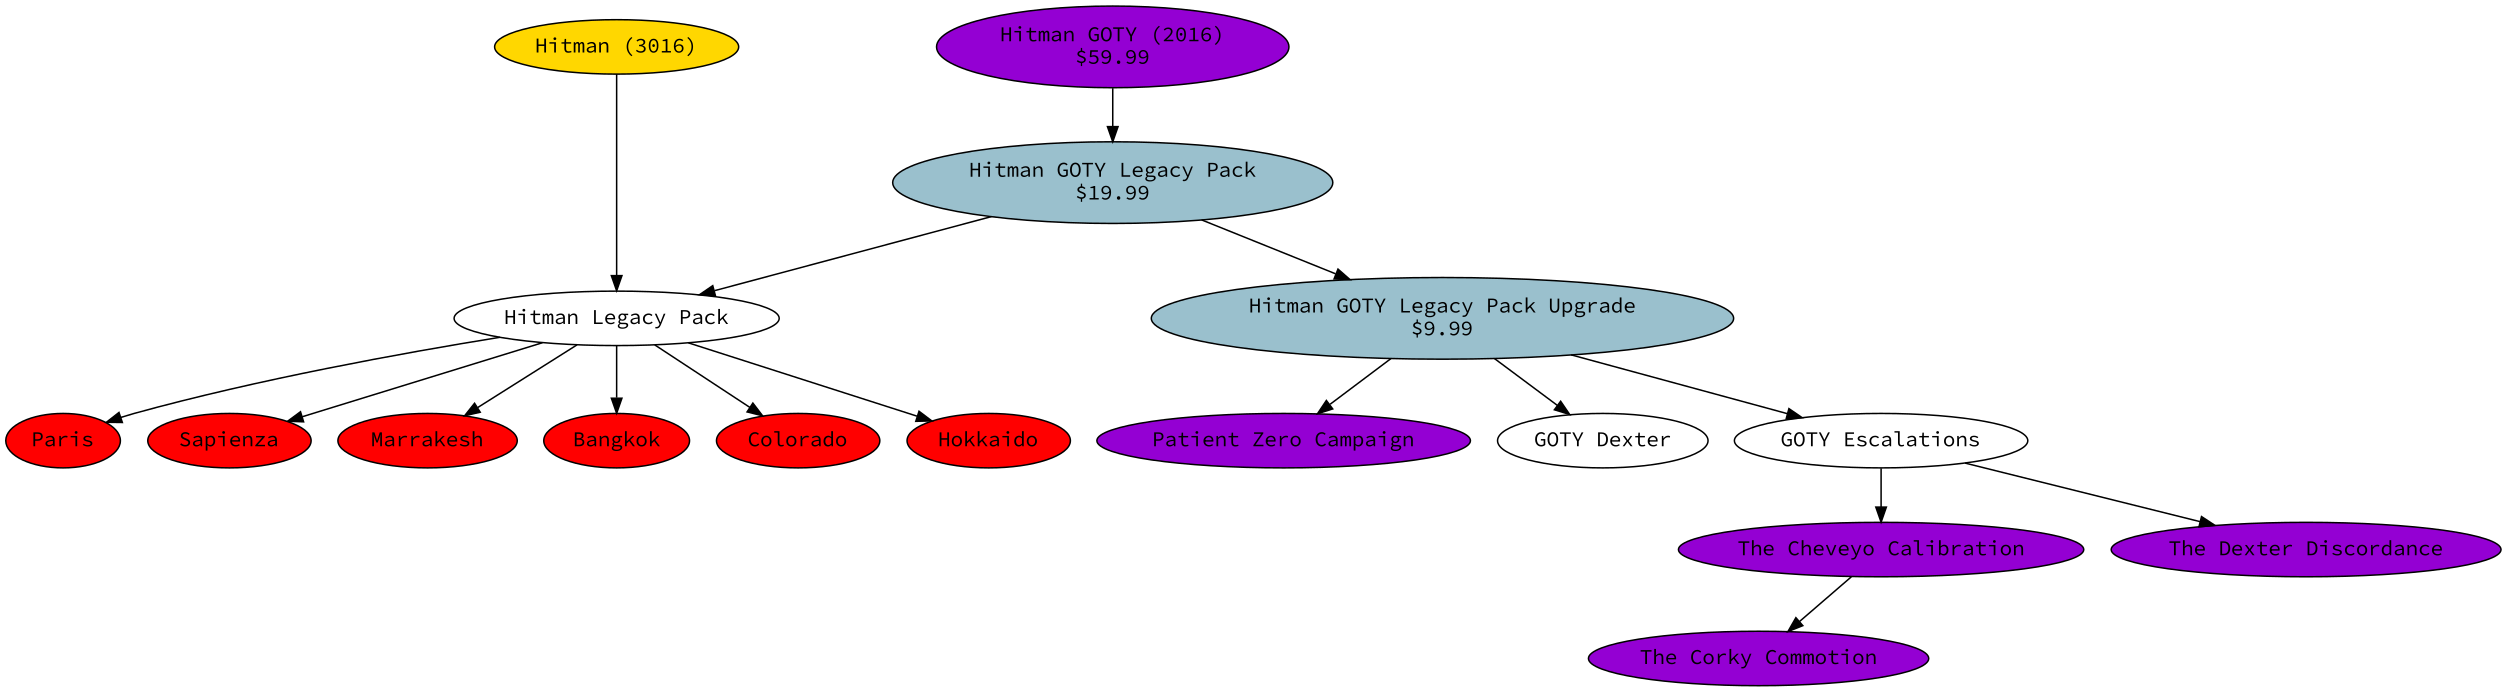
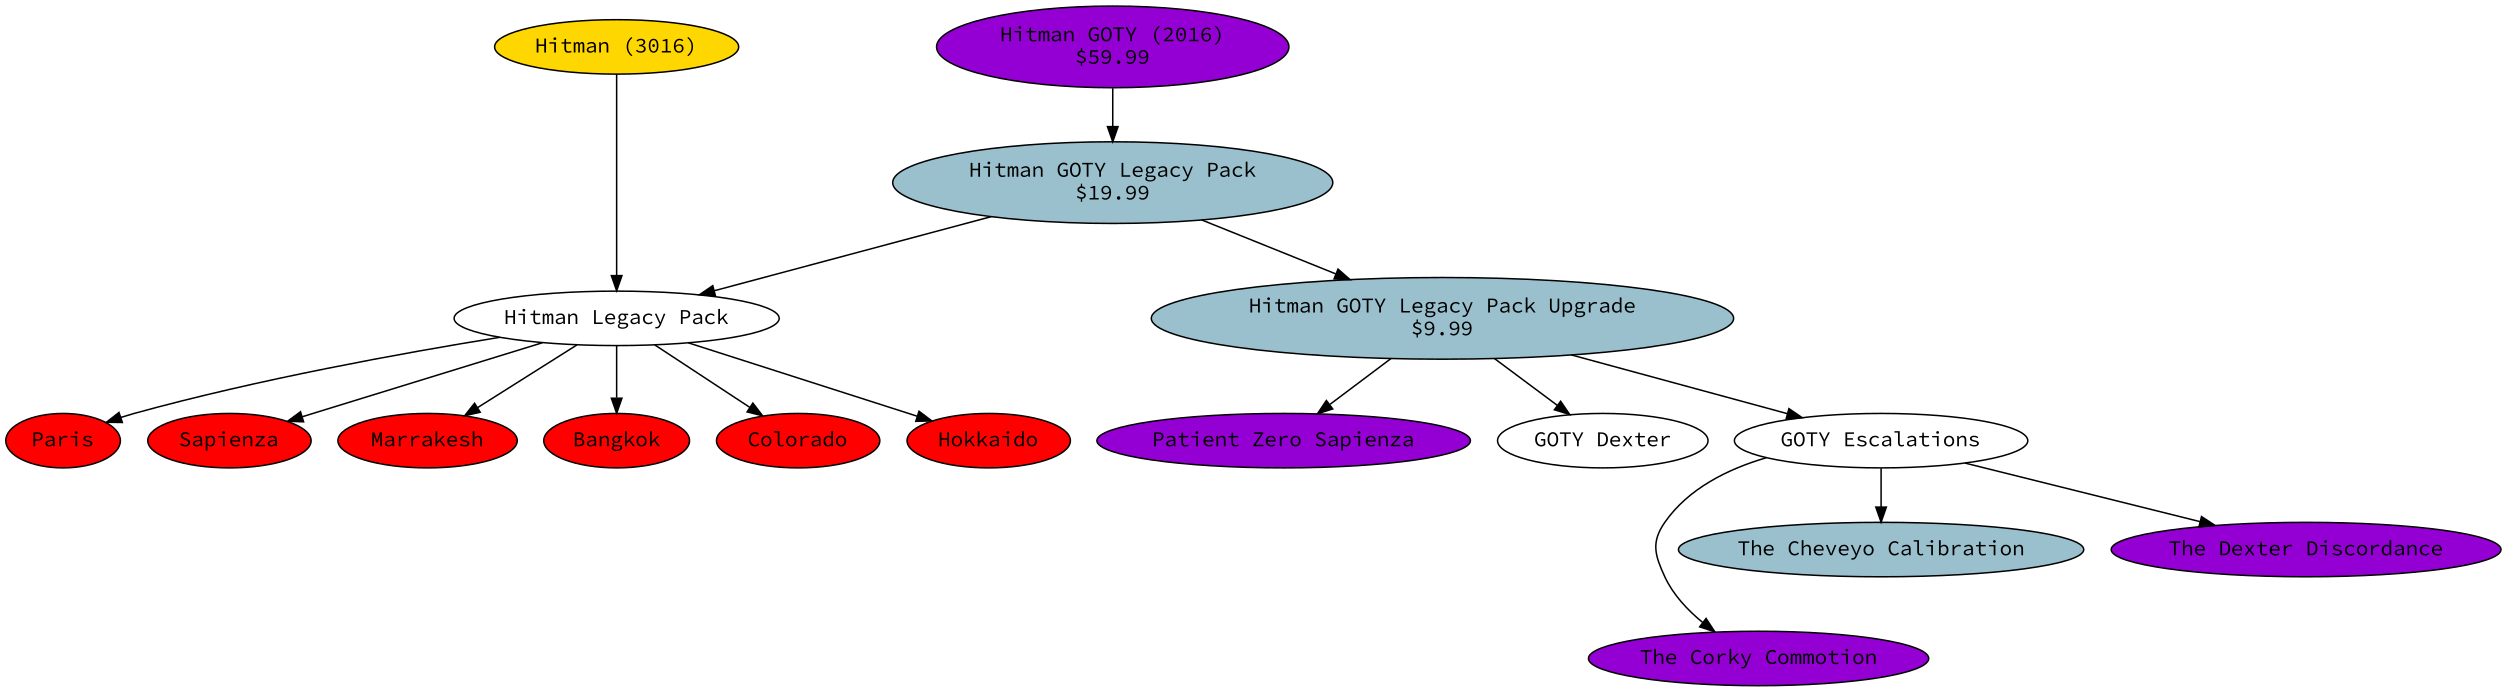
node "Patient Zero Campaign": label "Patient Zero Campaign" -> "Patient Zero Sapienza"
node "The Cheveyo Calibration": fillcolor darkviolet -> lightblue3
edge "The Cheveyo Calibration" -> "The Corky Commotion": now "GOTY Escalations" -> "The Corky Commotion"
